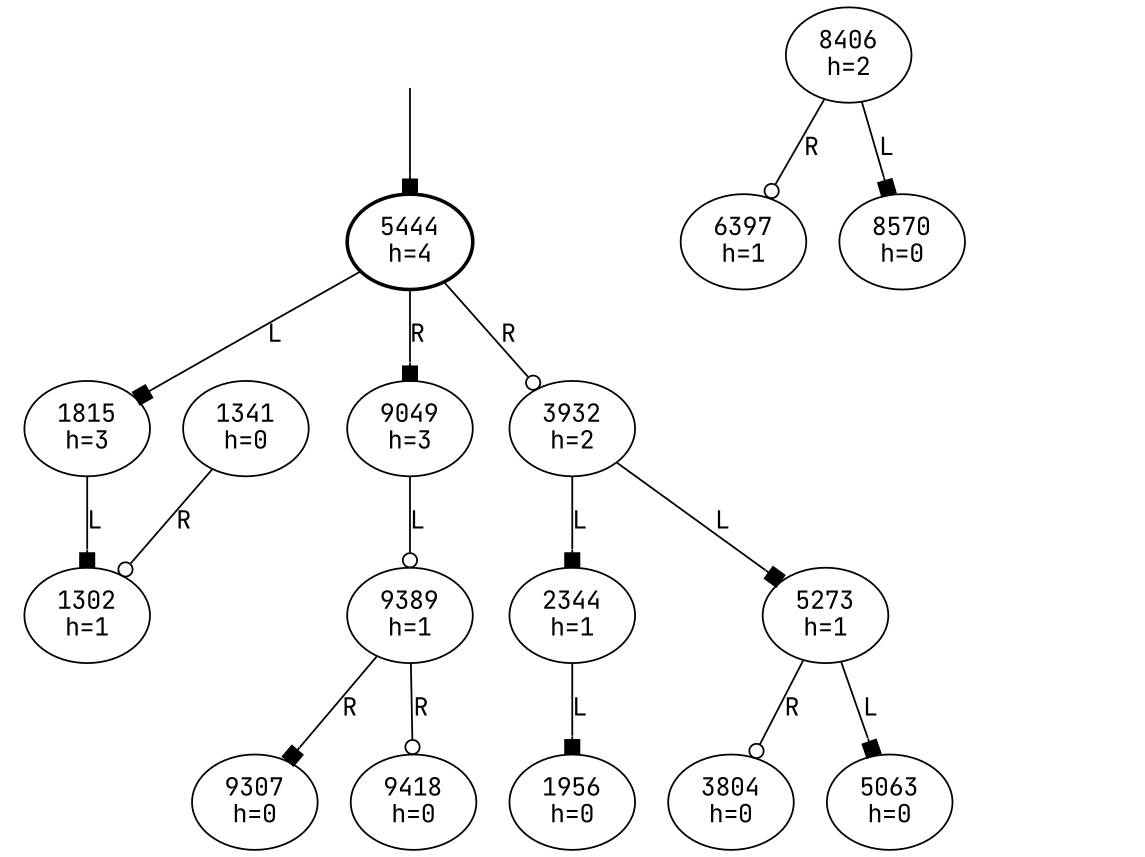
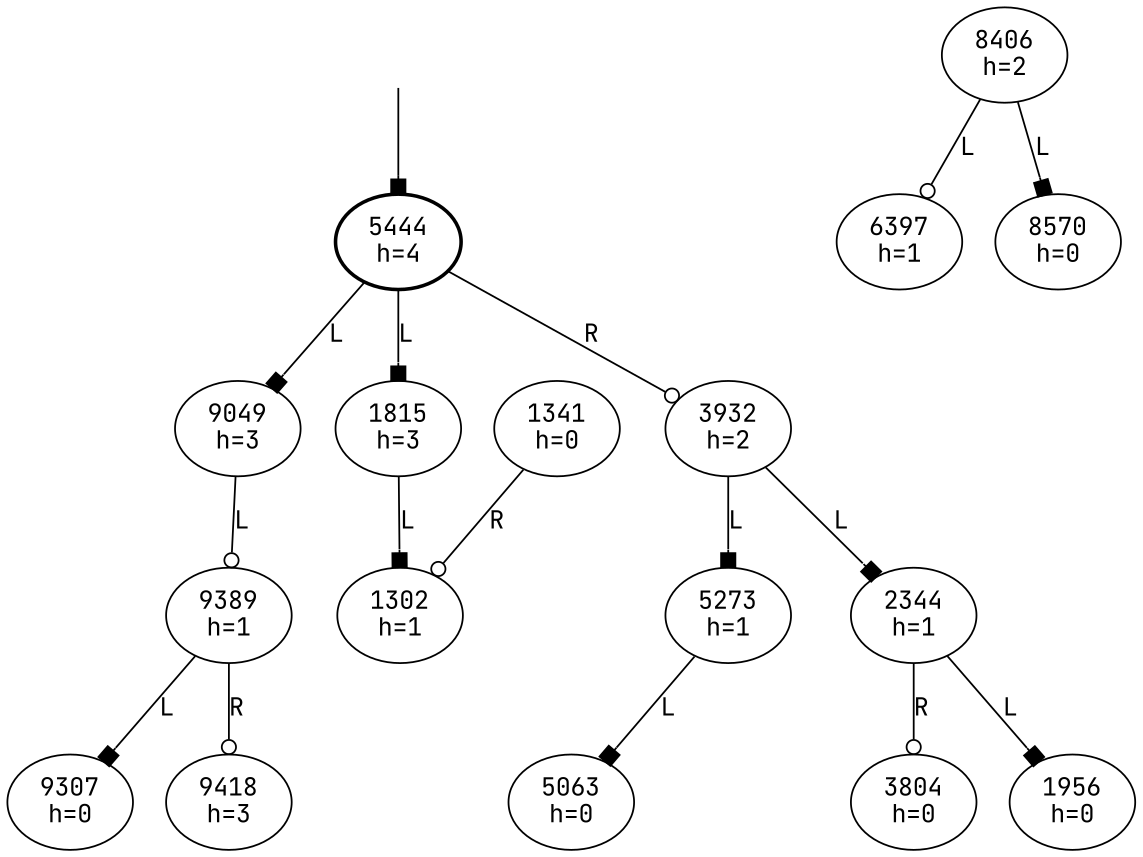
edge "8406 h=2" -> "6397 h=1": label "R" -> "L"
edge "5444 h=4" -> "9049 h=3": label "R" -> "L"
edge "5273 h=1" -> "3804 h=0": now "2344 h=1" -> "3804 h=0"
edge "9389 h=1" -> "9307 h=0": label "R" -> "L"
node "9418 h=0": label "9418 h=0" -> "9418 h=3"
